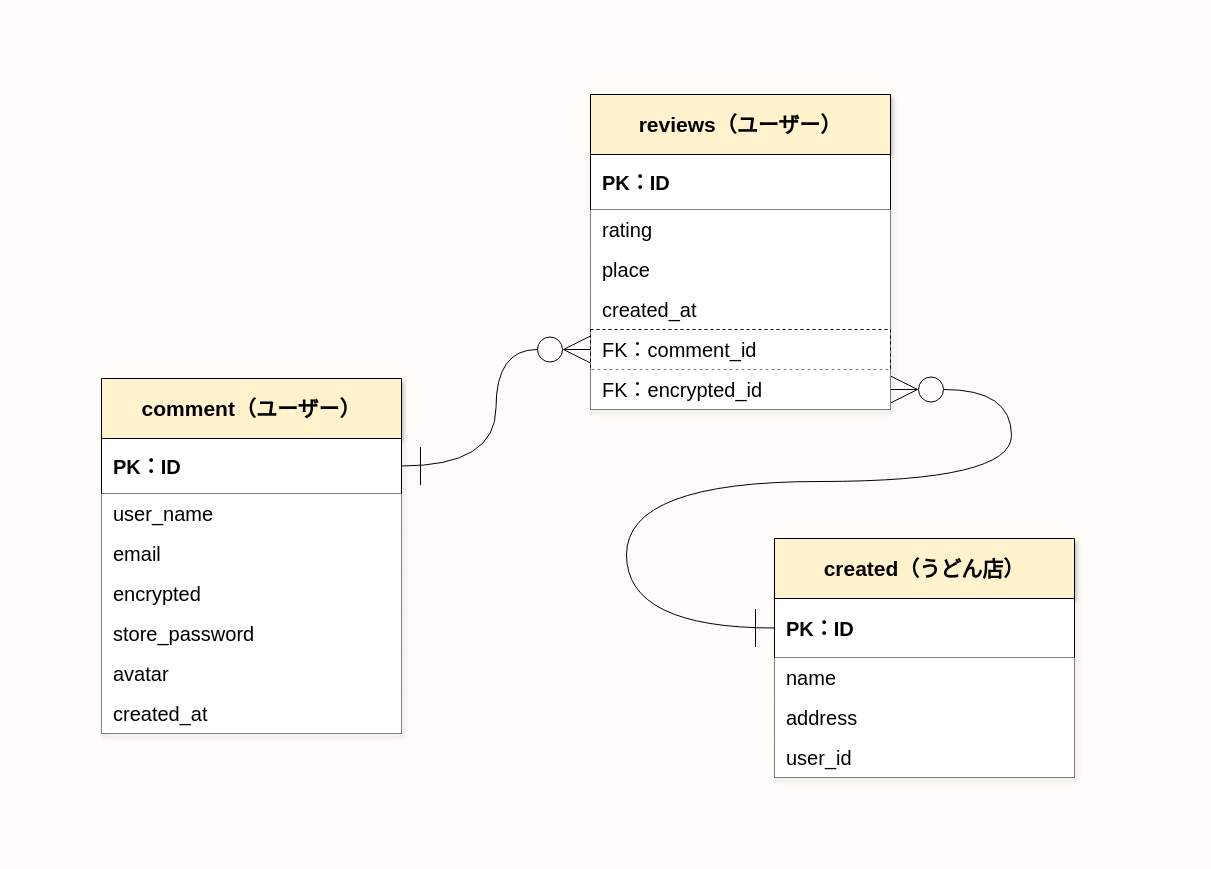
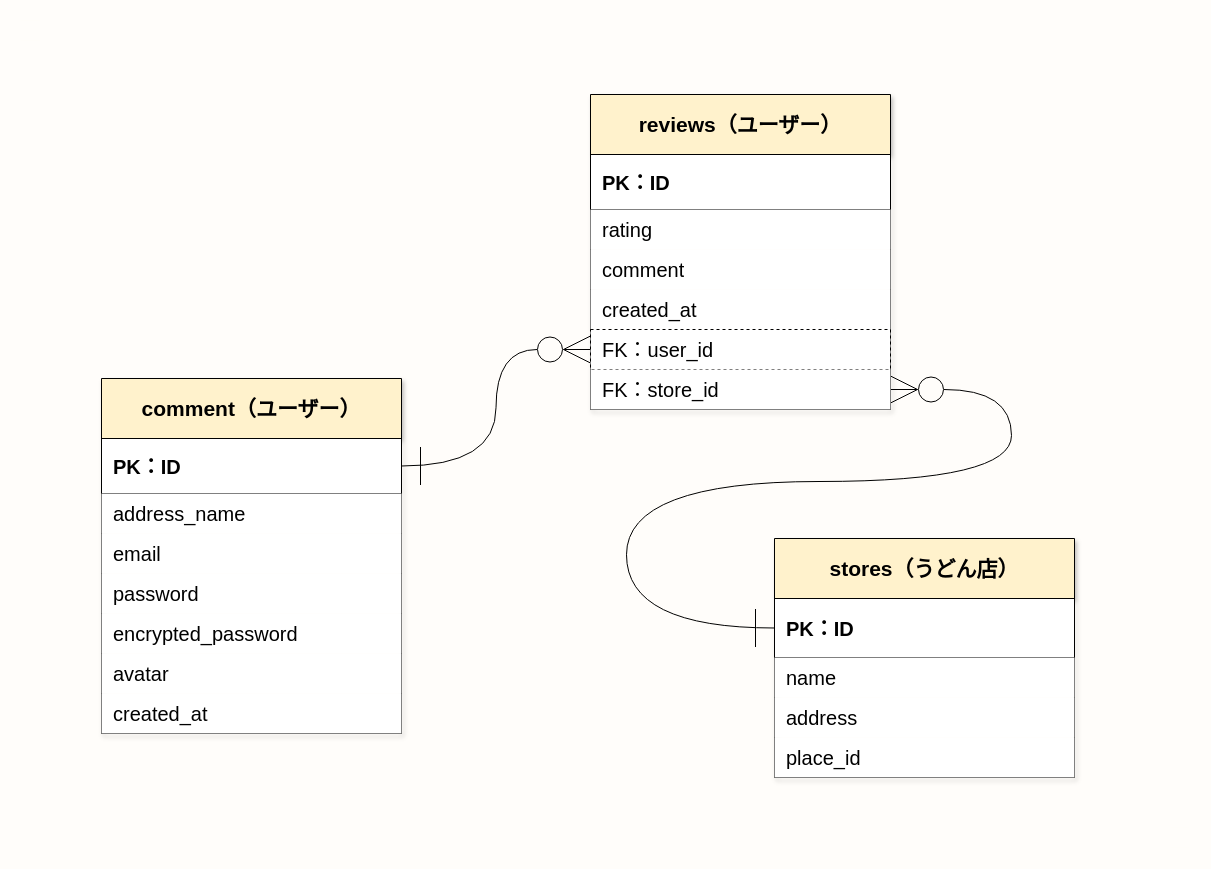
node "place": label "place" -> "comment"
node "FK：comment_id": label "FK：comment_id" -> "FK：user_id"
node "FK：encrypted_id": label "FK：encrypted_id" -> "FK：store_id"
node "user_name": label "user_name" -> "address_name"
node "created（うどん店）": label "created（うどん店）" -> "stores（うどん店）"
node "encrypted": label "encrypted" -> "password"
node "store_password": label "store_password" -> "encrypted_password"
node "user_id": label "user_id" -> "place_id"
